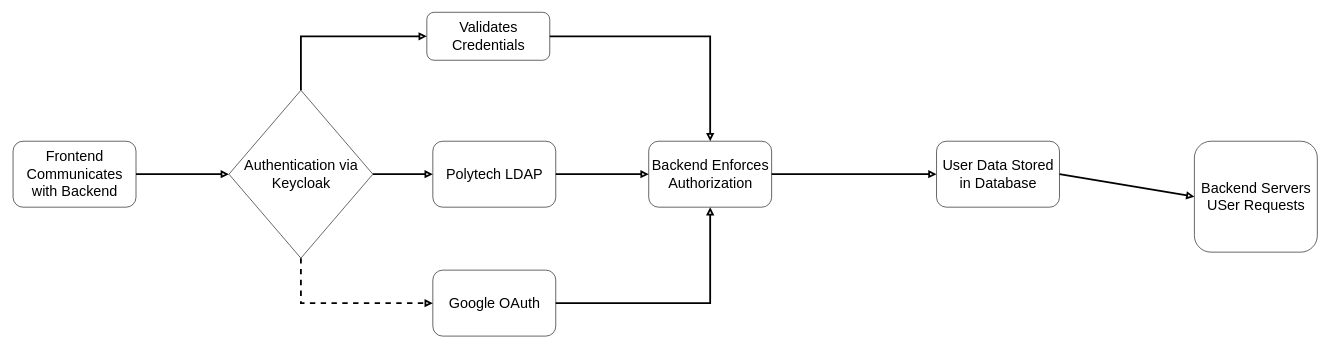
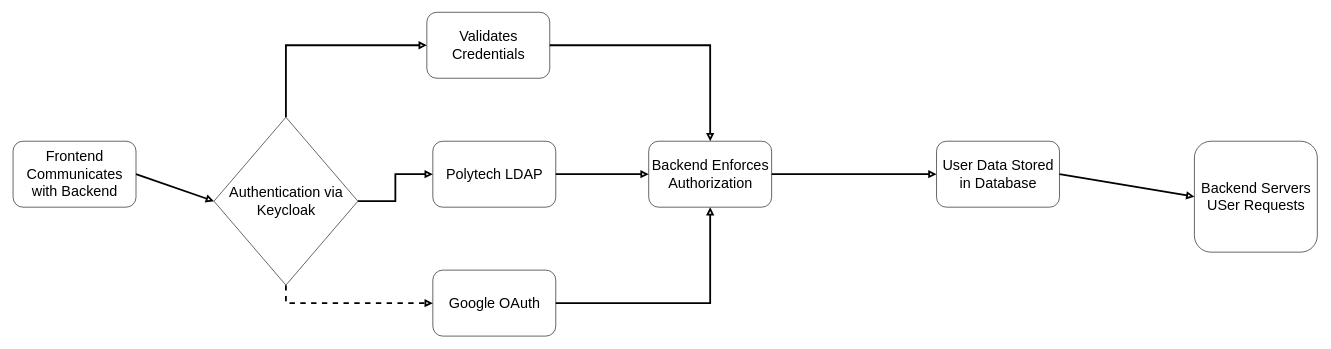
node "Validates Credentials": size 123x48 -> 123x66
node "Authentication via Keycloak": moved (301, 174) -> (286, 201)
